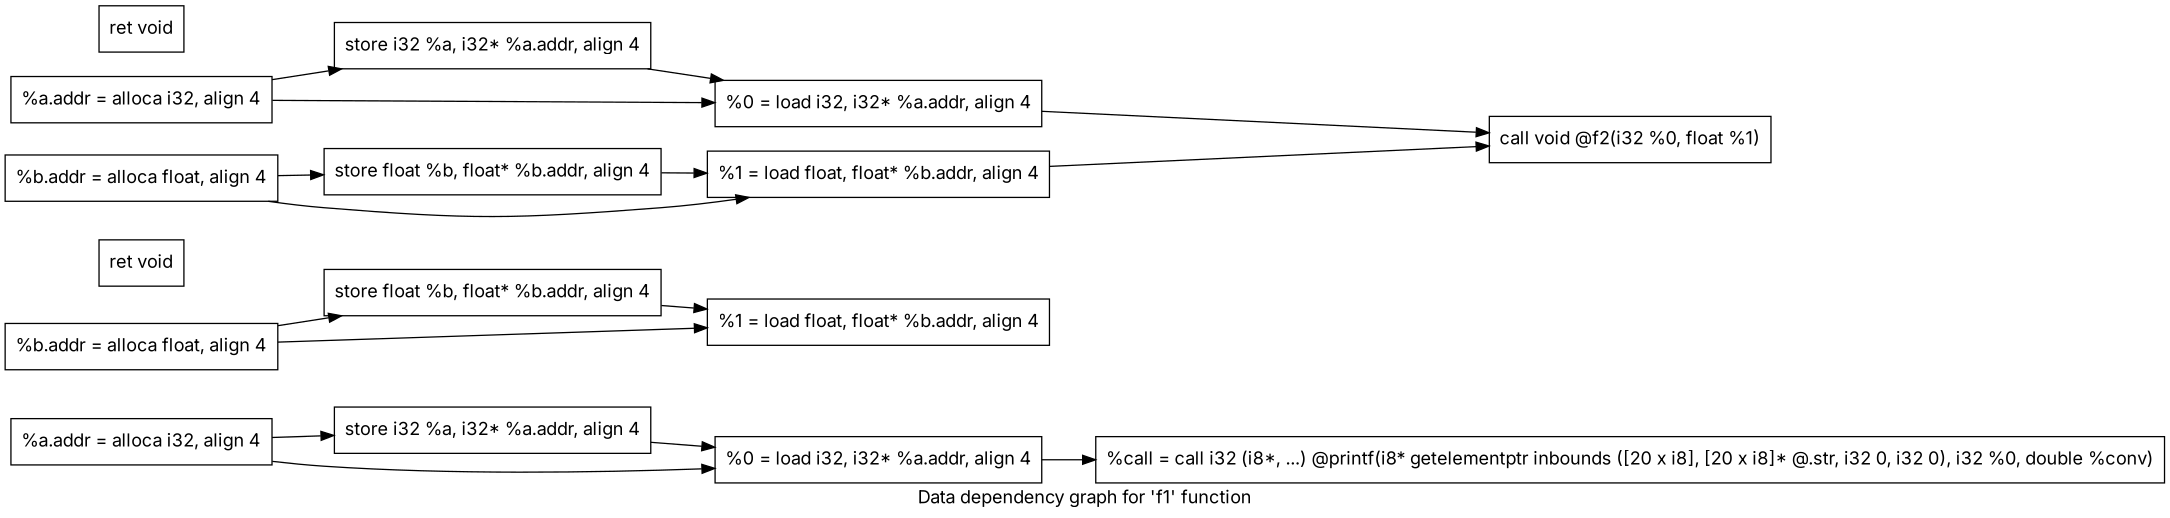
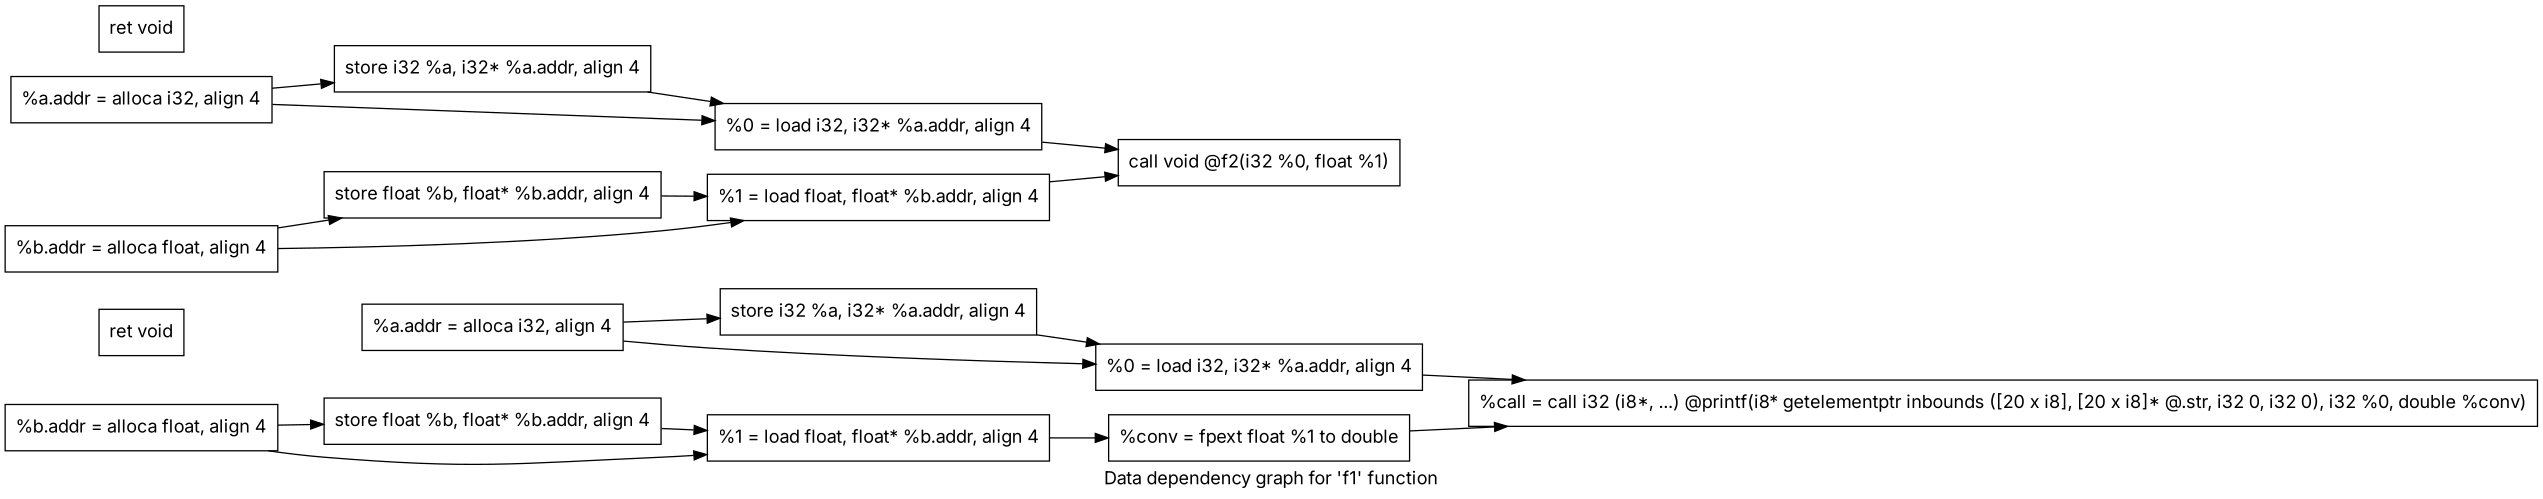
node "%conv = fpext float %1 to double": added
